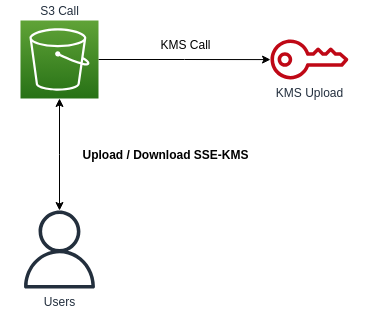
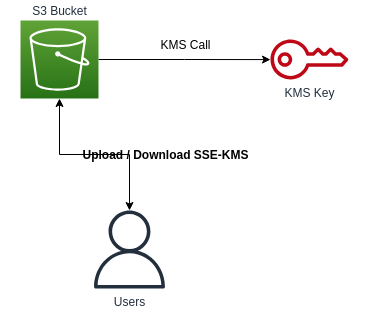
node "S3 Call": label "S3 Call" -> "S3 Bucket"
node "KMS Upload": label "KMS Upload" -> "KMS Key"
node "Users": moved (60, 250) -> (130, 250)
